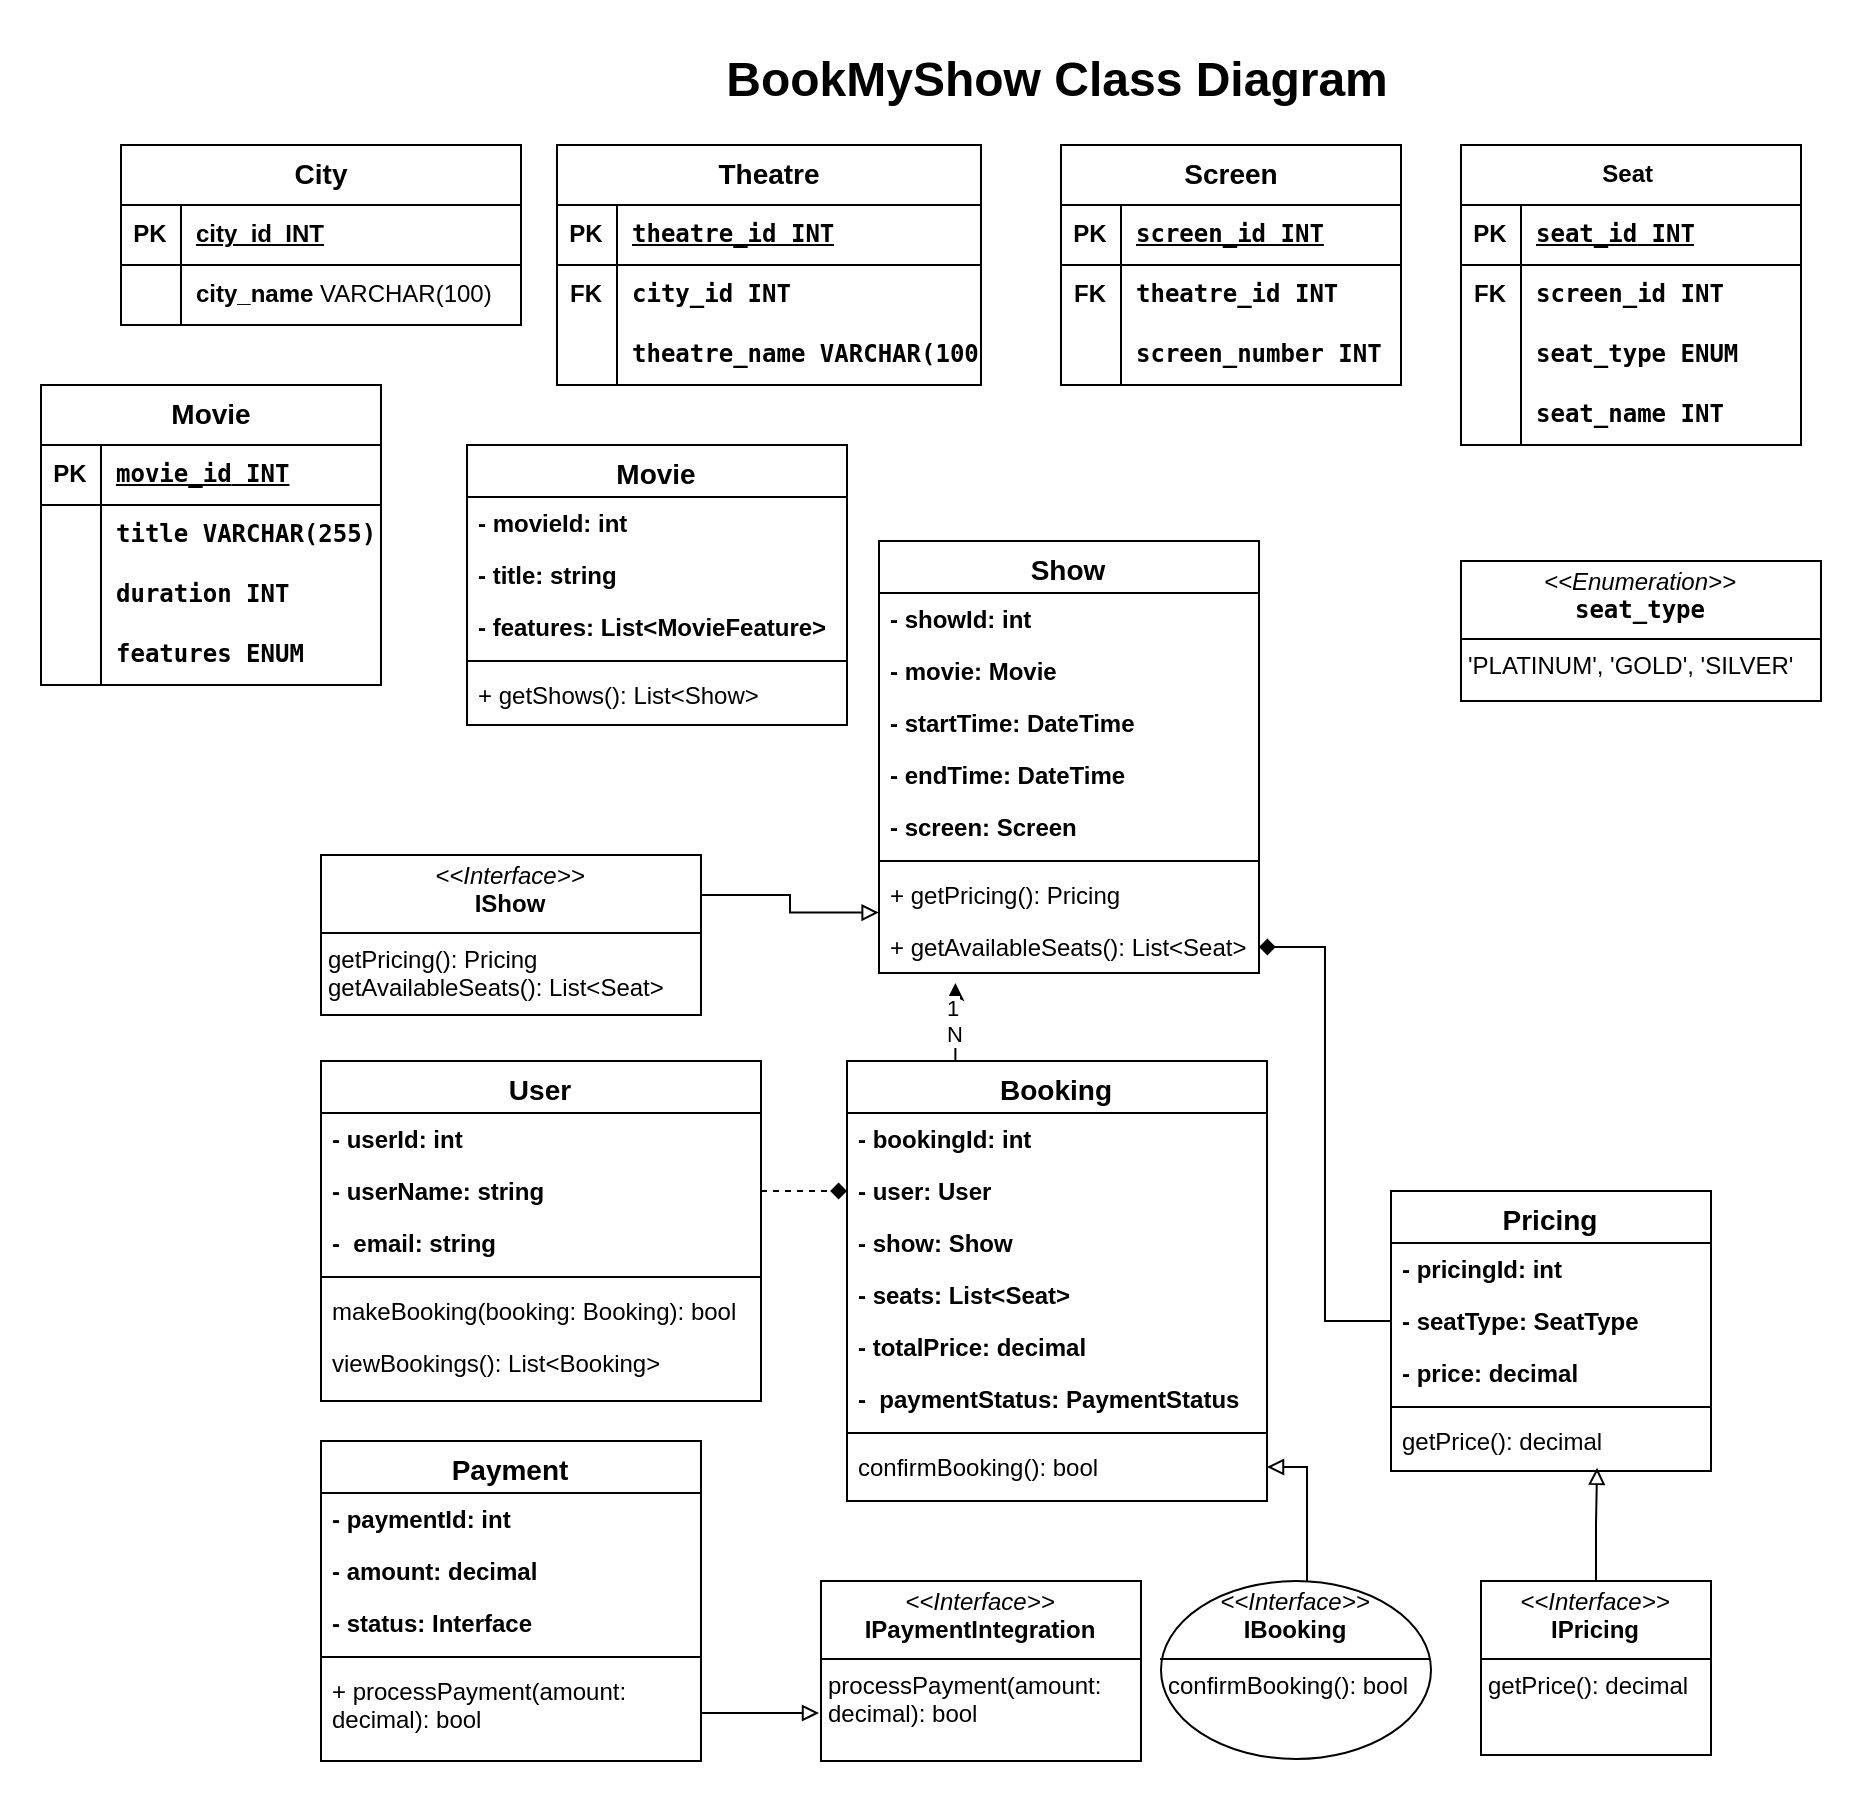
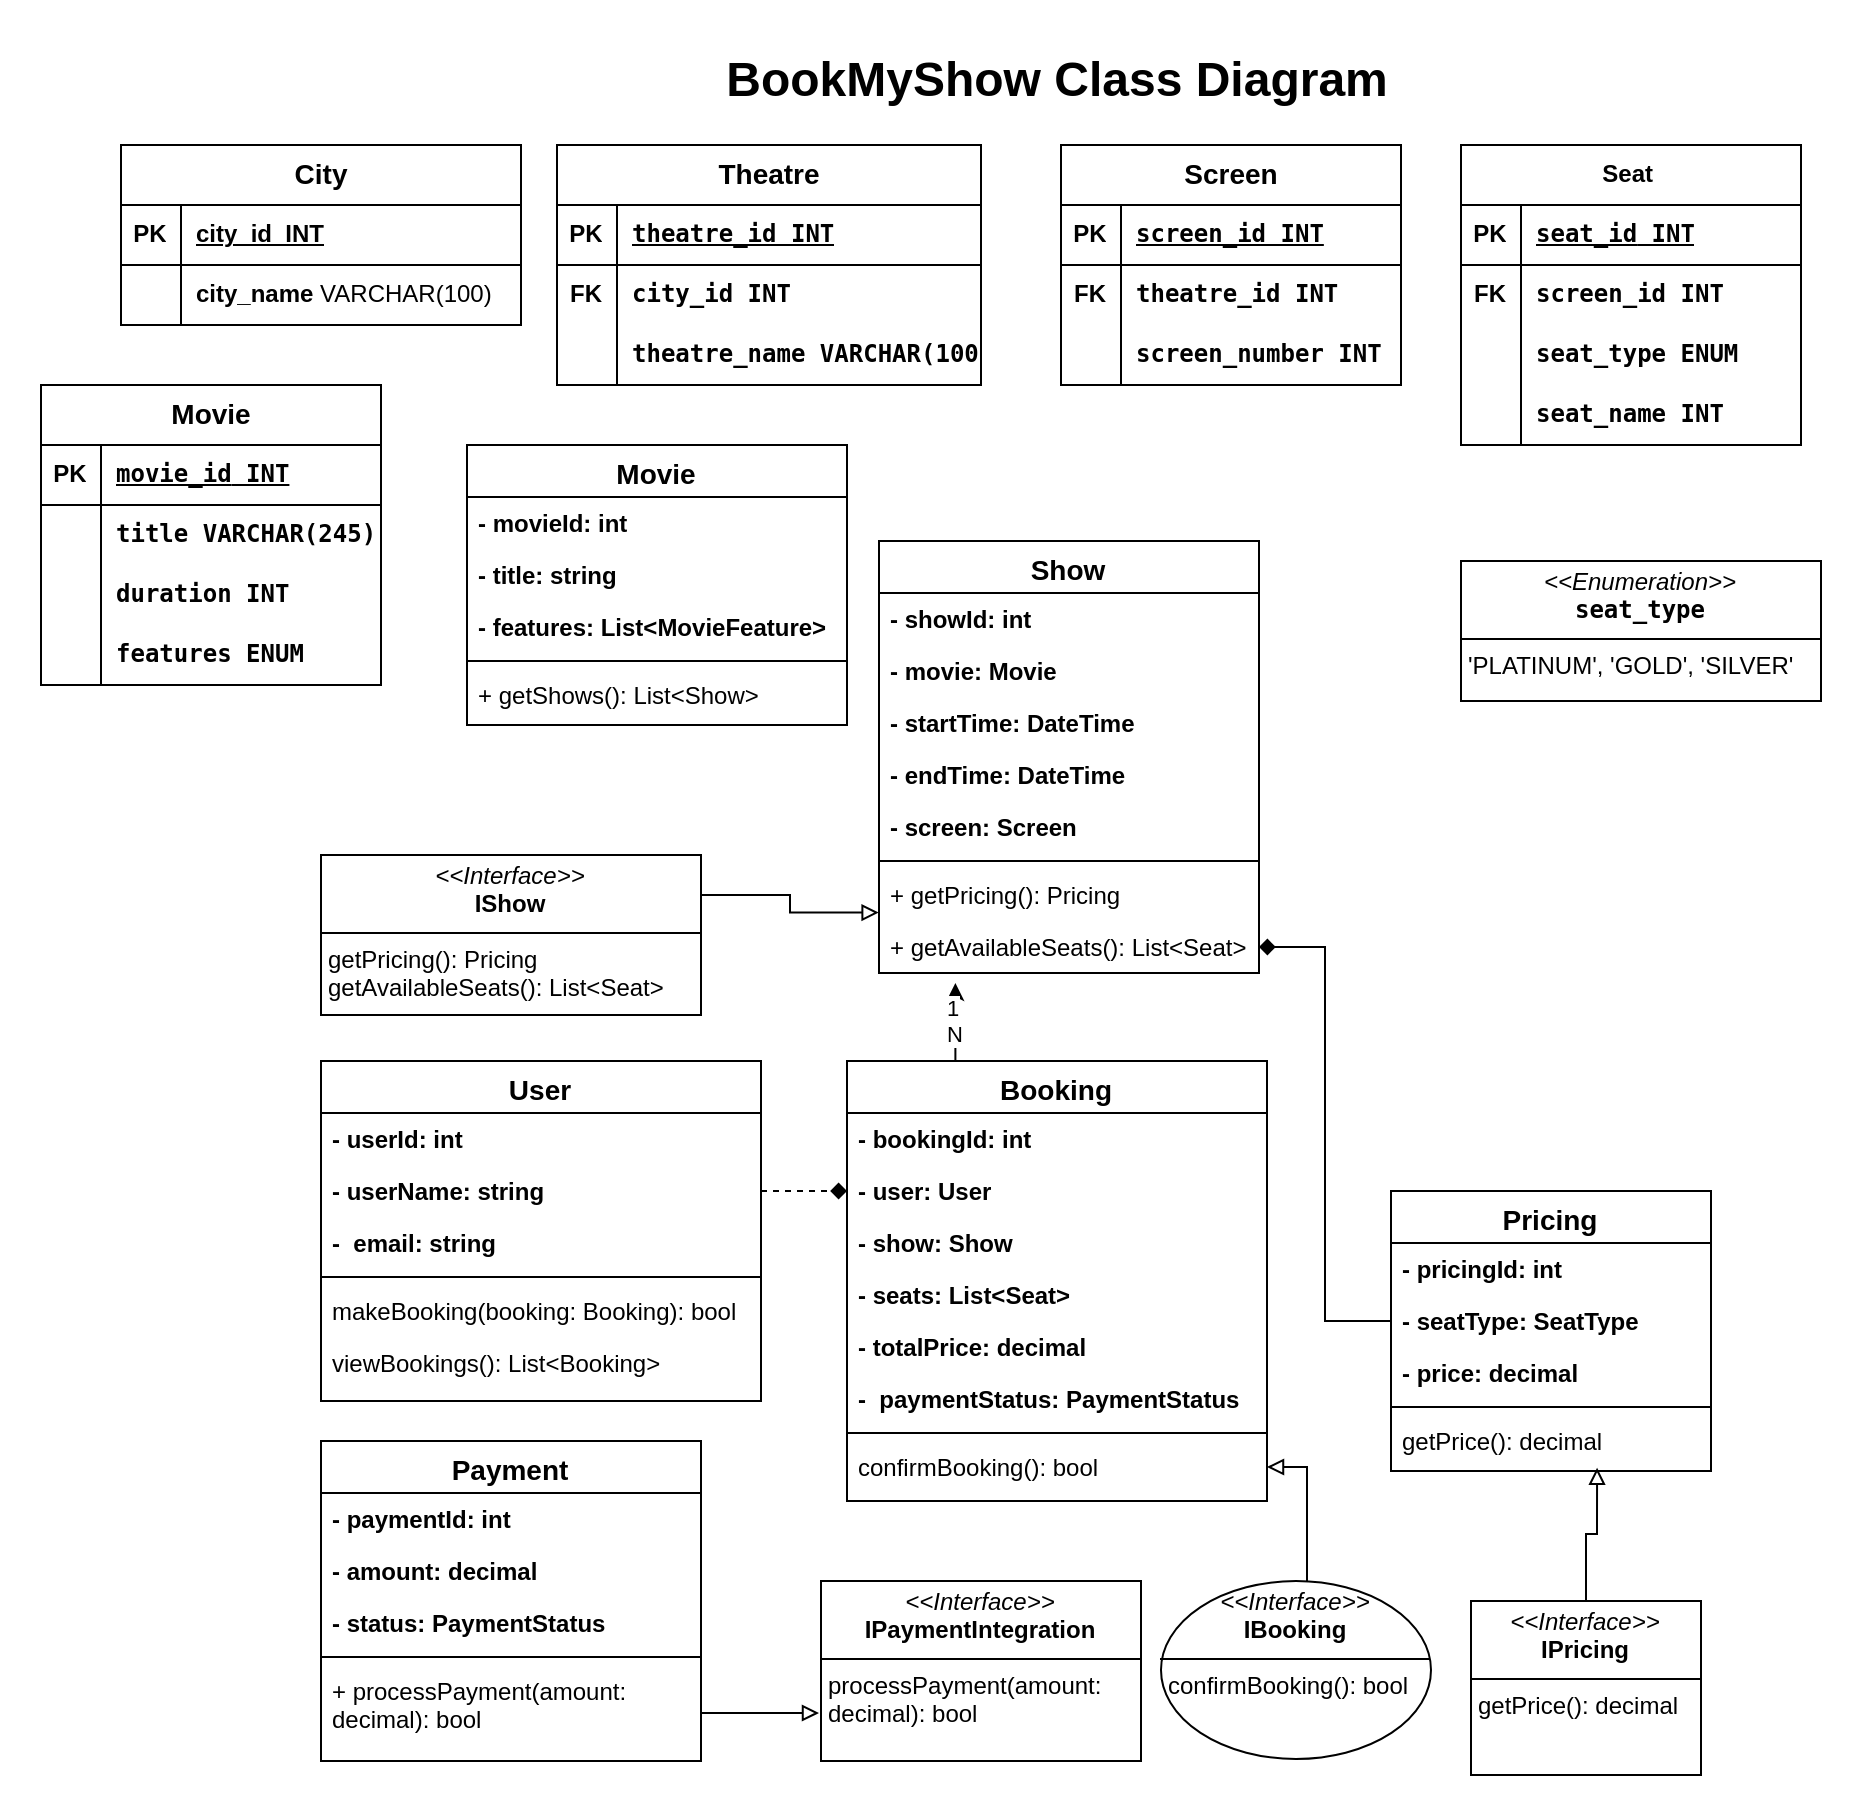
node "title VARCHAR(255)": label "title VARCHAR(255)" -> "title VARCHAR(245)"
node "- status: Interface": label "- status: Interface" -> "- status: PaymentStatus"
node "<<Interface>> IPricing getPrice(): decimal": moved (1596, 1668) -> (1586, 1688)
